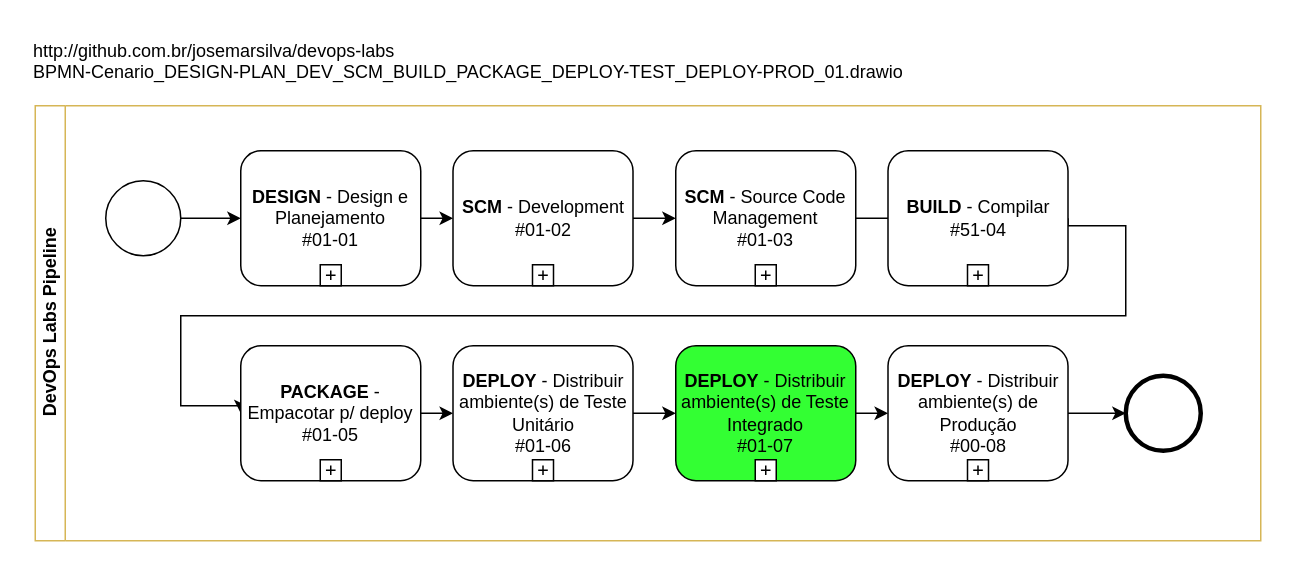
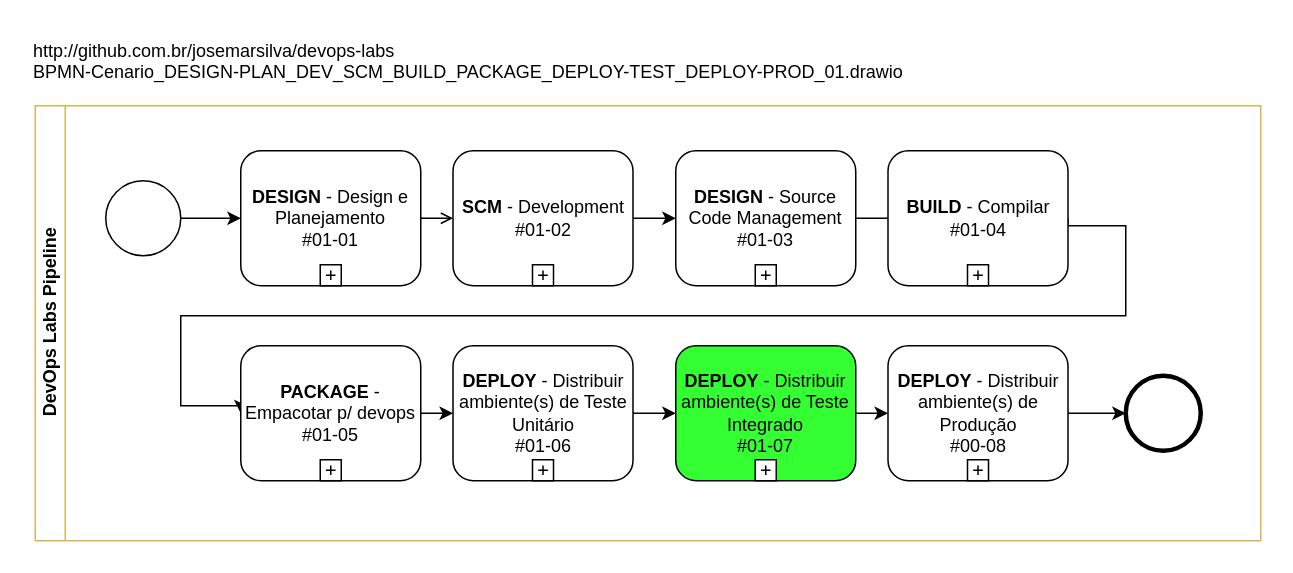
edge "DESIGN - Design e Planejamento #01-01" -> "SCM - Development #01-02": arrowhead classic -> open
node "SCM - Source Code Management #01-03": label "SCM - Source Code Management #01-03" -> "DESIGN - Source Code Management #01-03"
node "BUILD - Compilar #51-04": label "BUILD - Compilar #51-04" -> "BUILD - Compilar #01-04"
node "PACKAGE - Empacotar p/ deploy #01-05": label "PACKAGE - Empacotar p/ deploy #01-05" -> "PACKAGE - Empacotar p/ devops #01-05"
